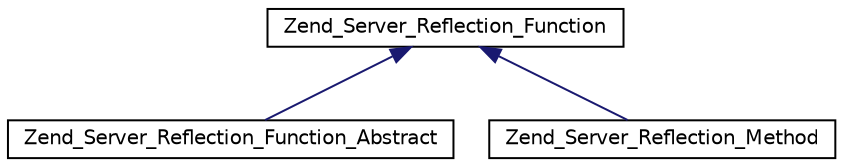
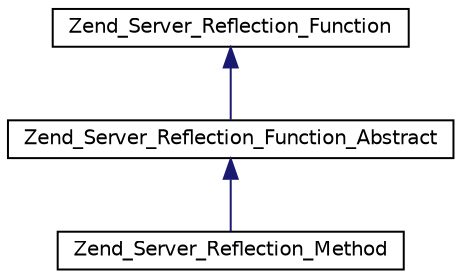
edge "Zend_Server_Reflection_Method" -> "Zend_Server_Reflection_Function": now "Zend_Server_Reflection_Method" -> "Zend_Server_Reflection_Function_Abstract"
